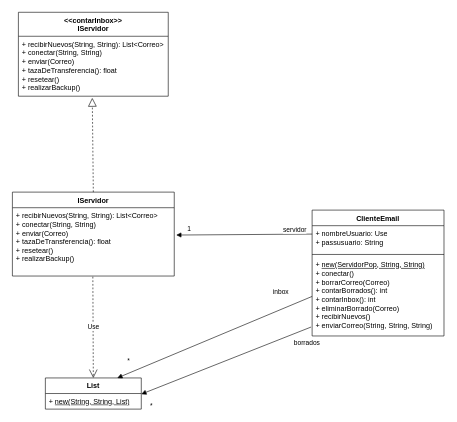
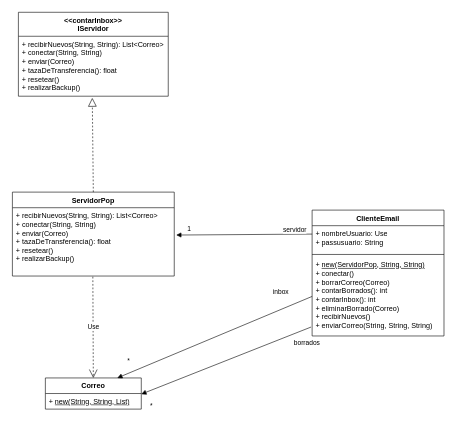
node "IServidor": label "IServidor" -> "ServidorPop"
node "List": label "List" -> "Correo"
